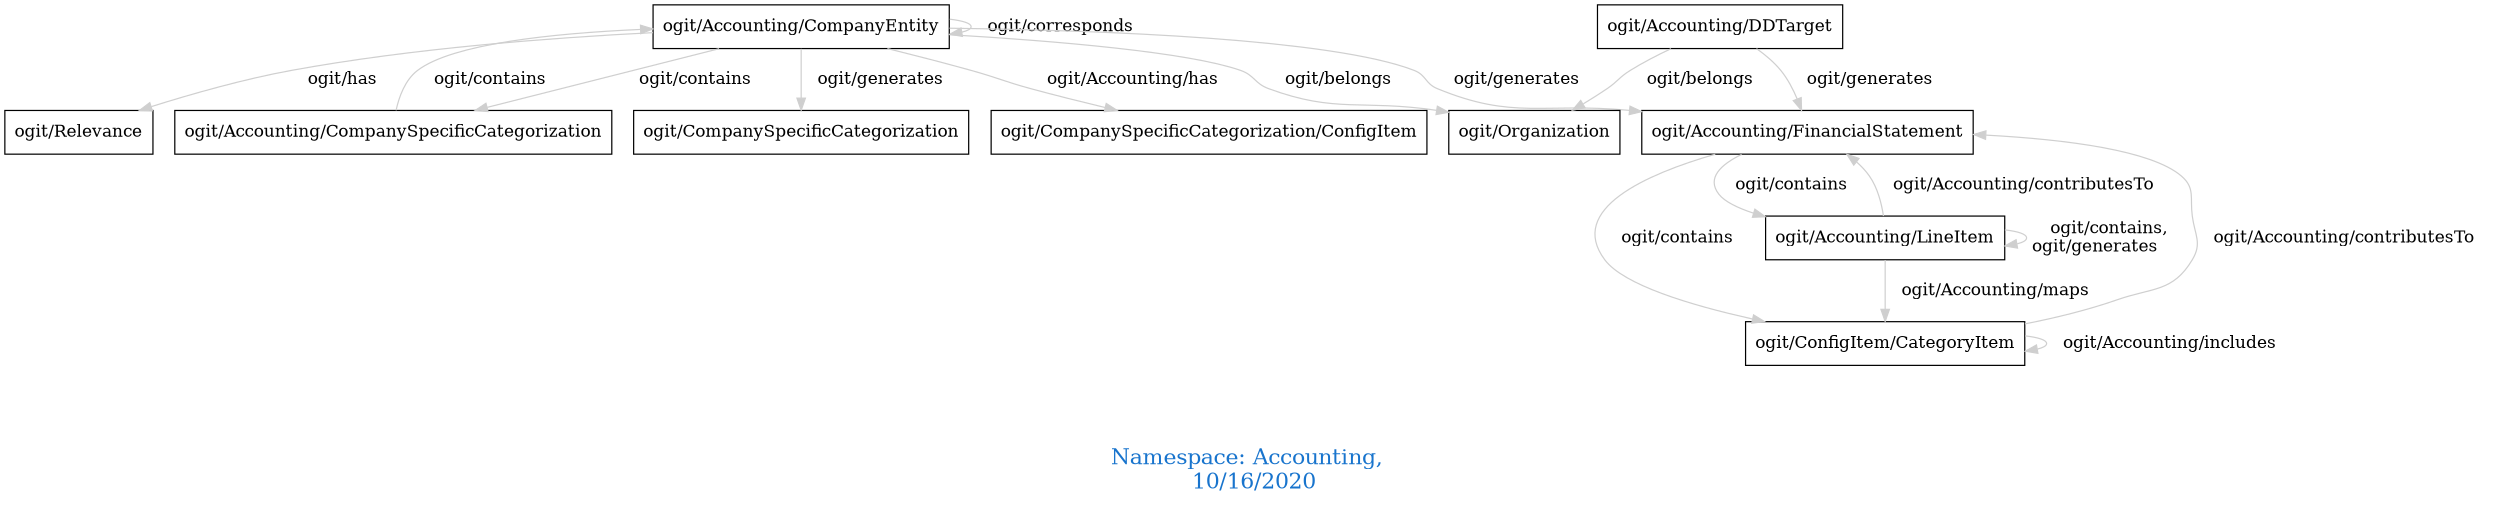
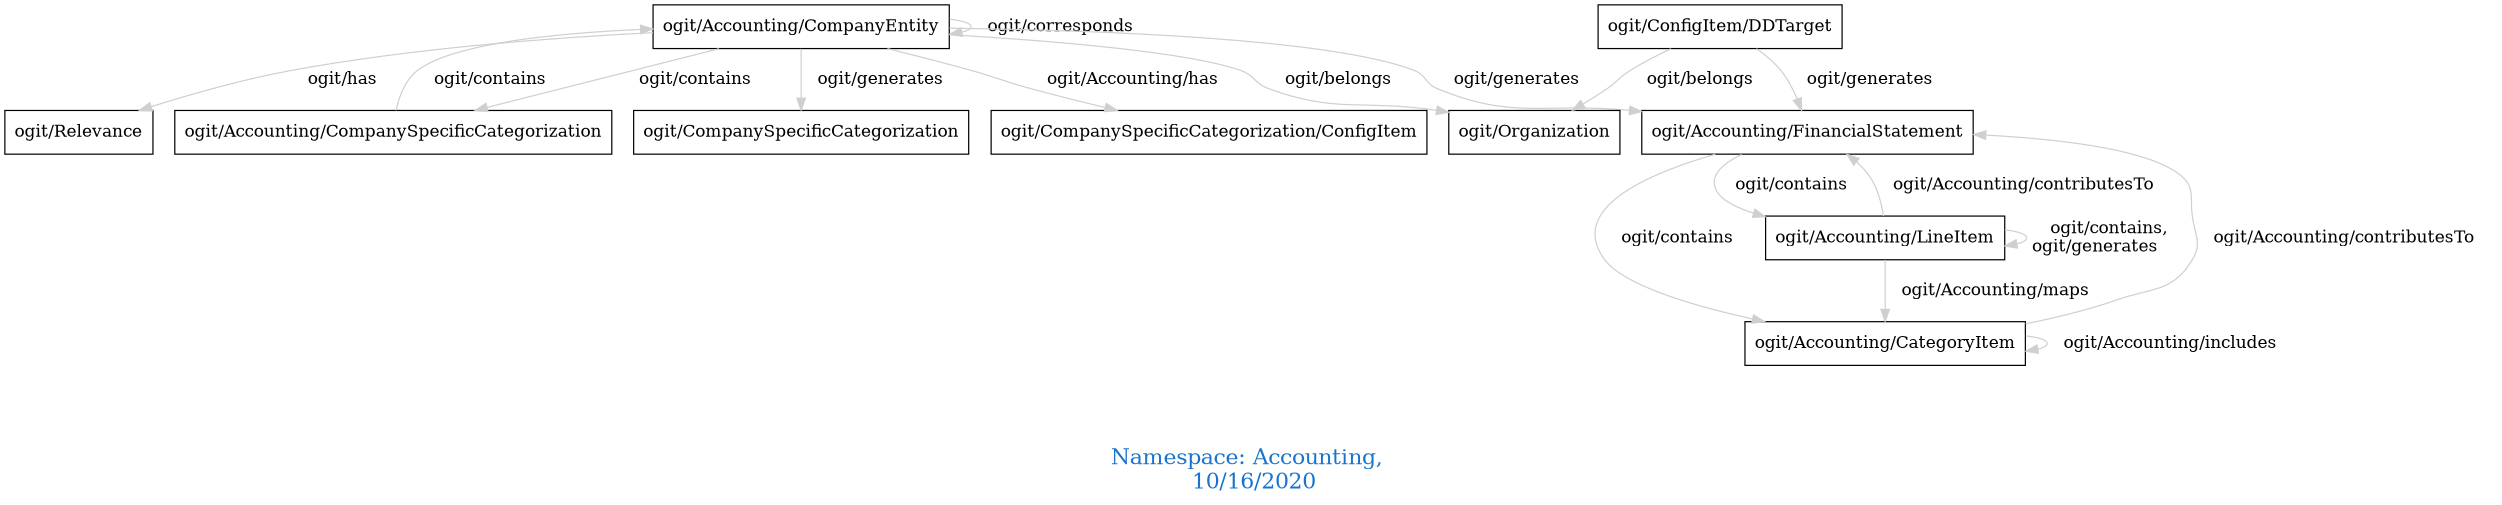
node "ogit/Accounting/DDTarget": label "ogit/Accounting/DDTarget" -> "ogit/ConfigItem/DDTarget"
node "ogit/ConfigItem/CategoryItem": label "ogit/ConfigItem/CategoryItem" -> "ogit/Accounting/CategoryItem"
